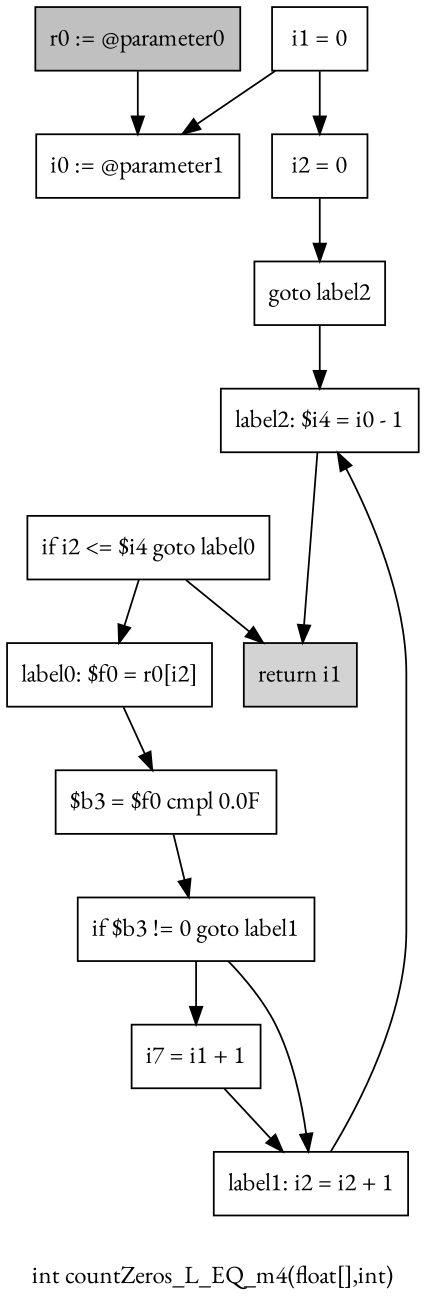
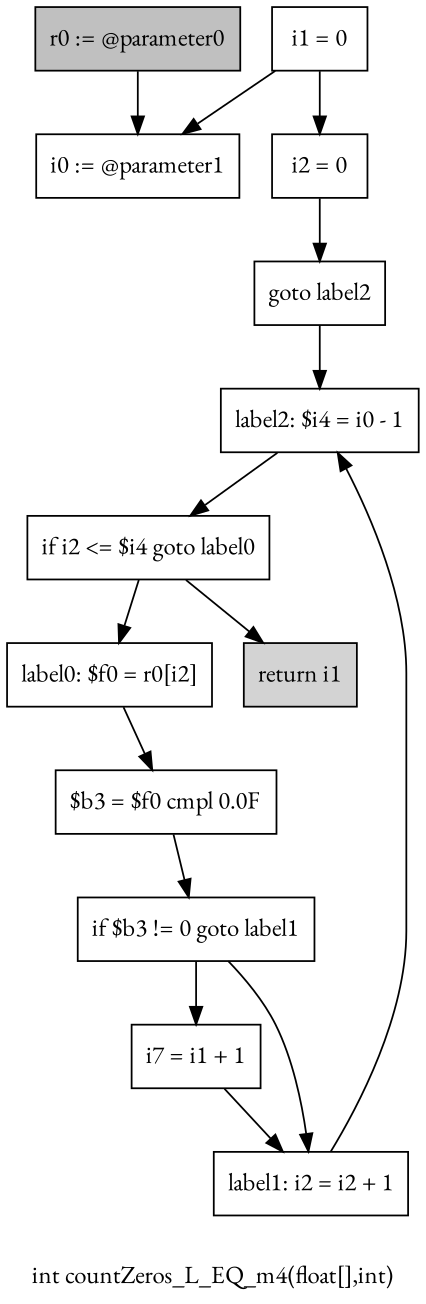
edge "label2: $i4 = i0 - 1" -> "return i1": now "label2: $i4 = i0 - 1" -> "if i2 <= $i4 goto label0"
